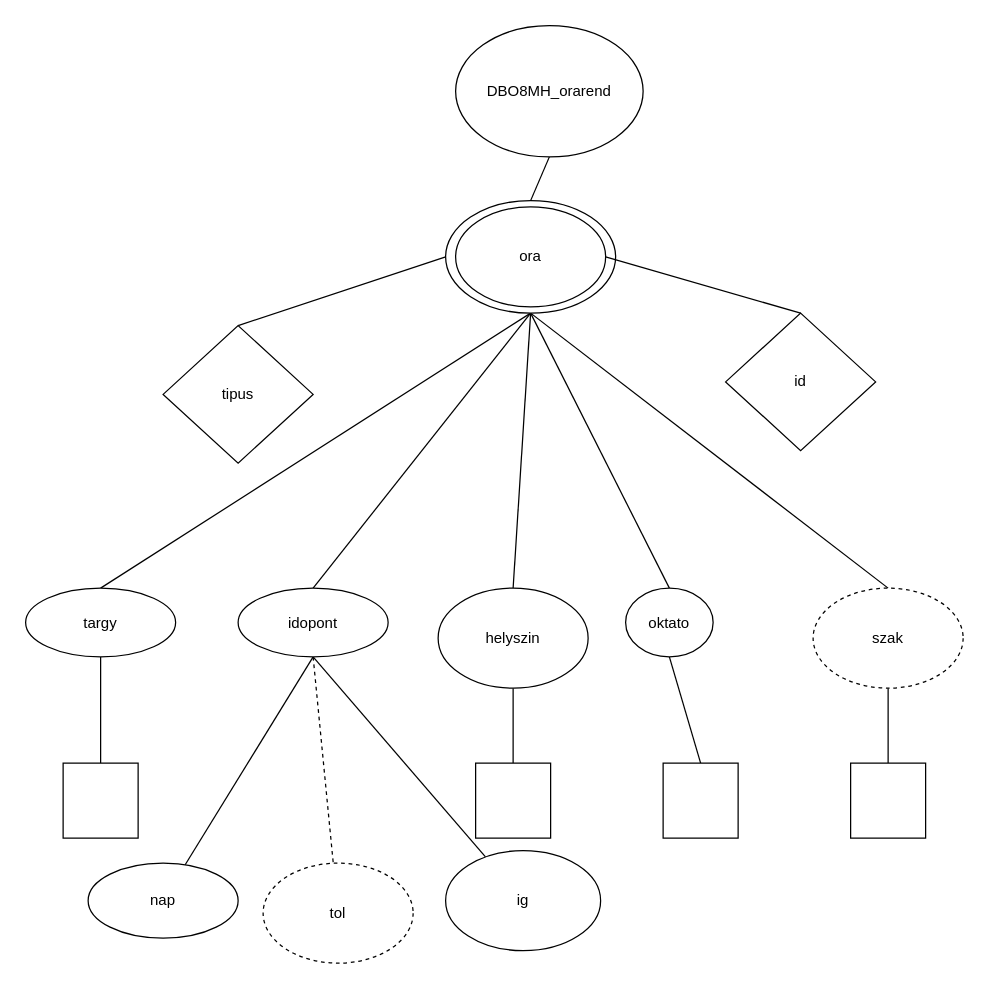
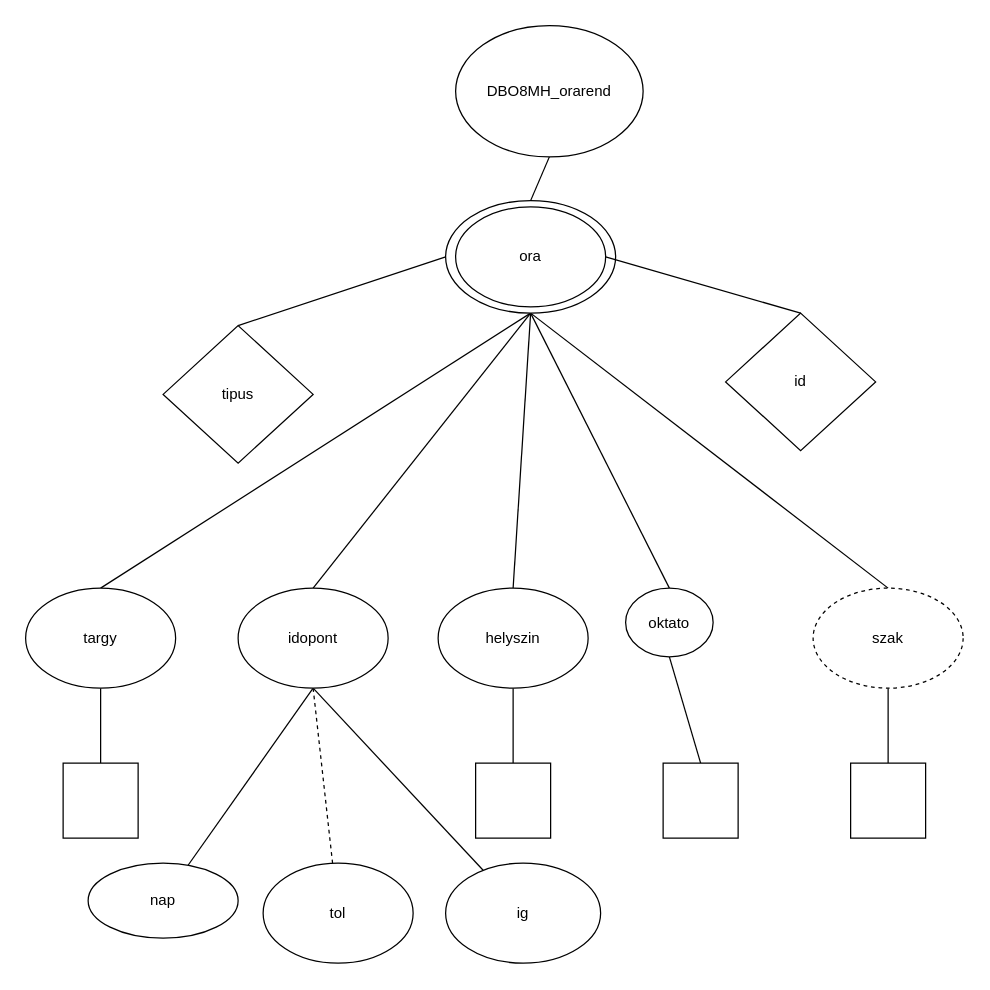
node "targy": size 150x69 -> 150x100
node "idopont": size 150x69 -> 150x100
node "ig": moved (523, 901) -> (523, 913)
node "tol": style dashed -> solid
